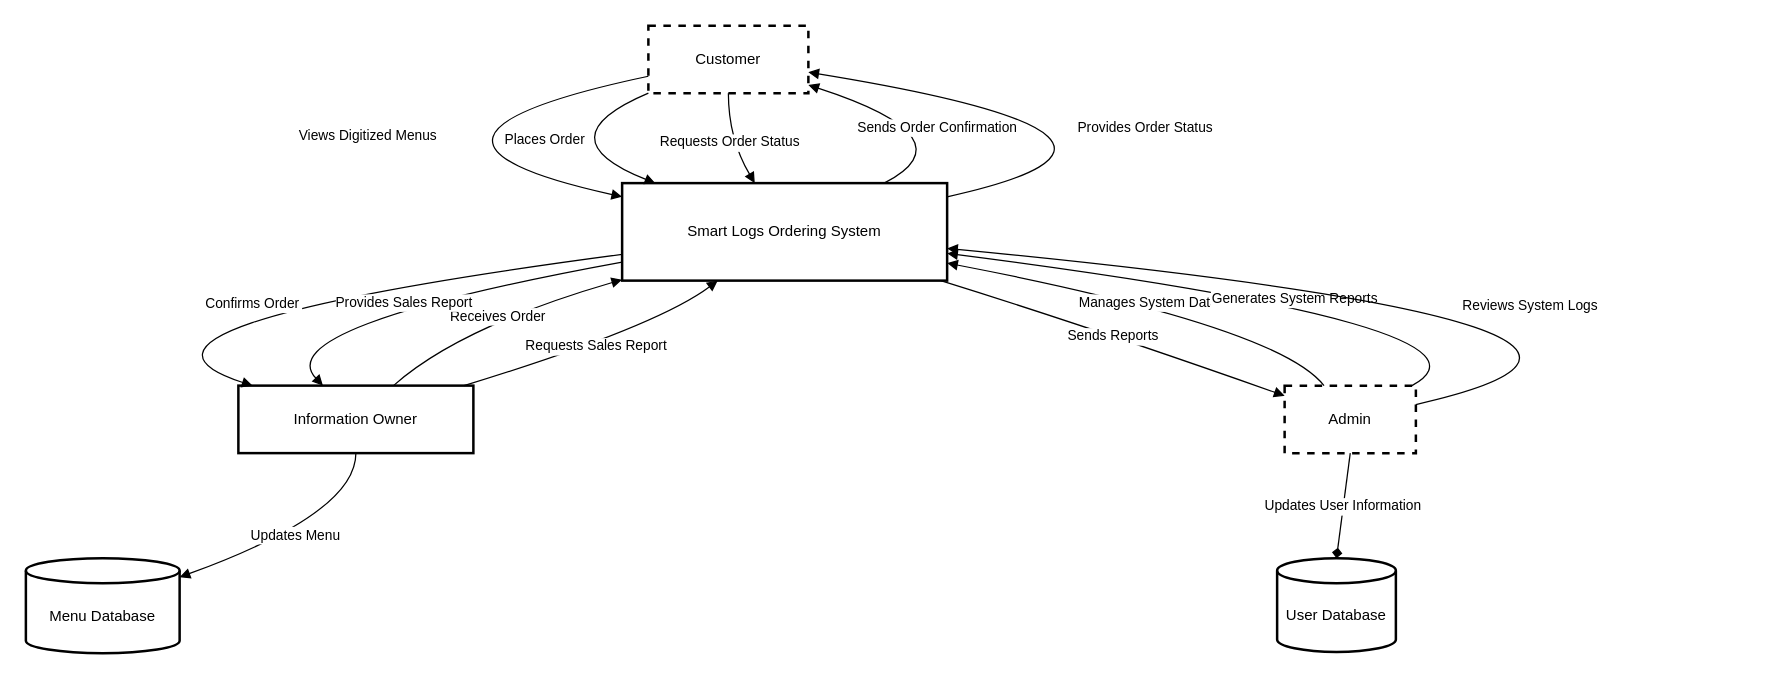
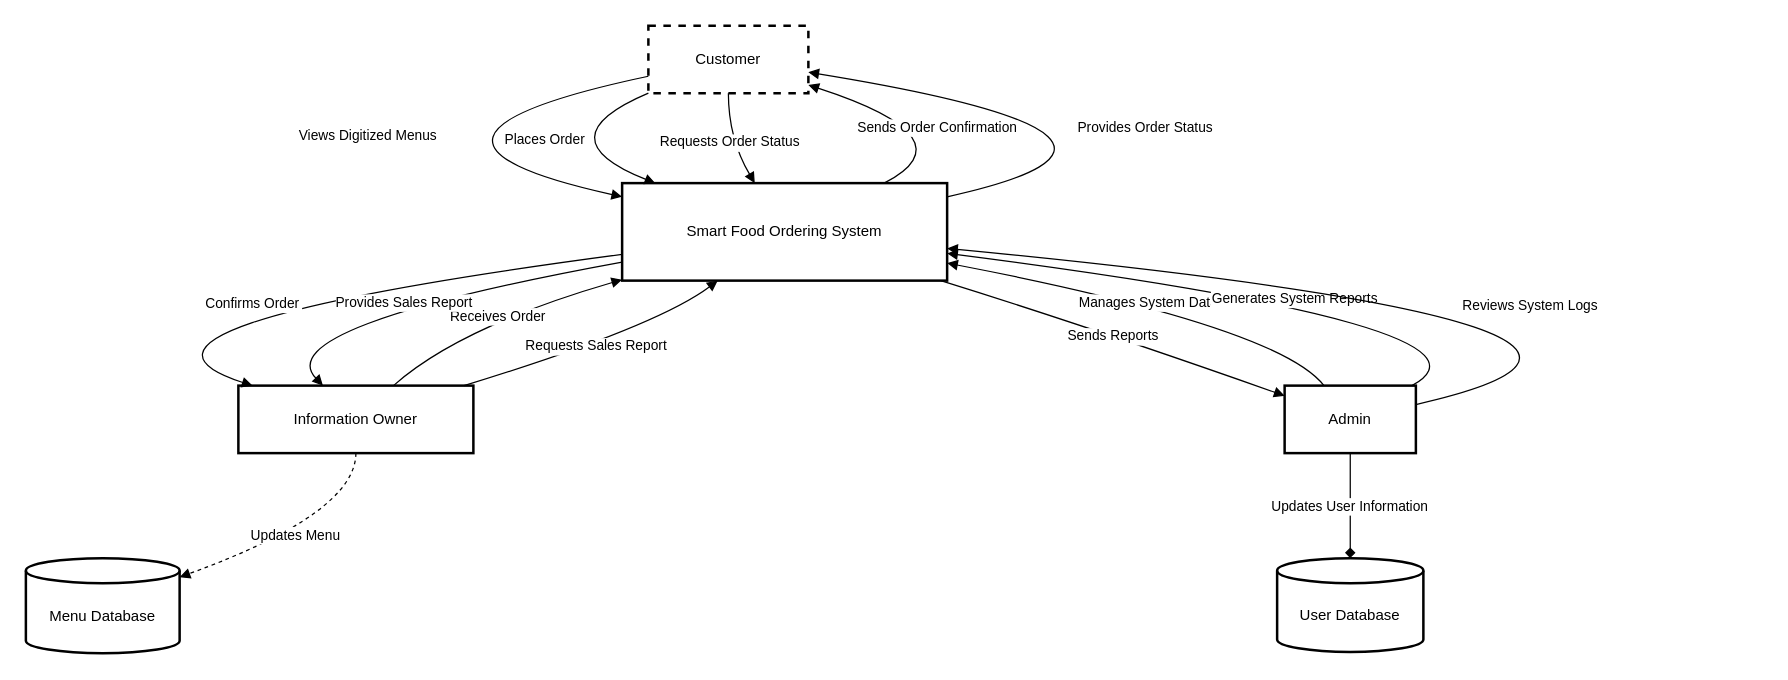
node "Smart Logs Ordering System": label "Smart Logs Ordering System" -> "Smart Food Ordering System"
node "Admin": style dashed -> solid
edge "Information Owner" -> "Menu Database": style solid -> dashed
node "User Database": size 119x94 -> 146x94
